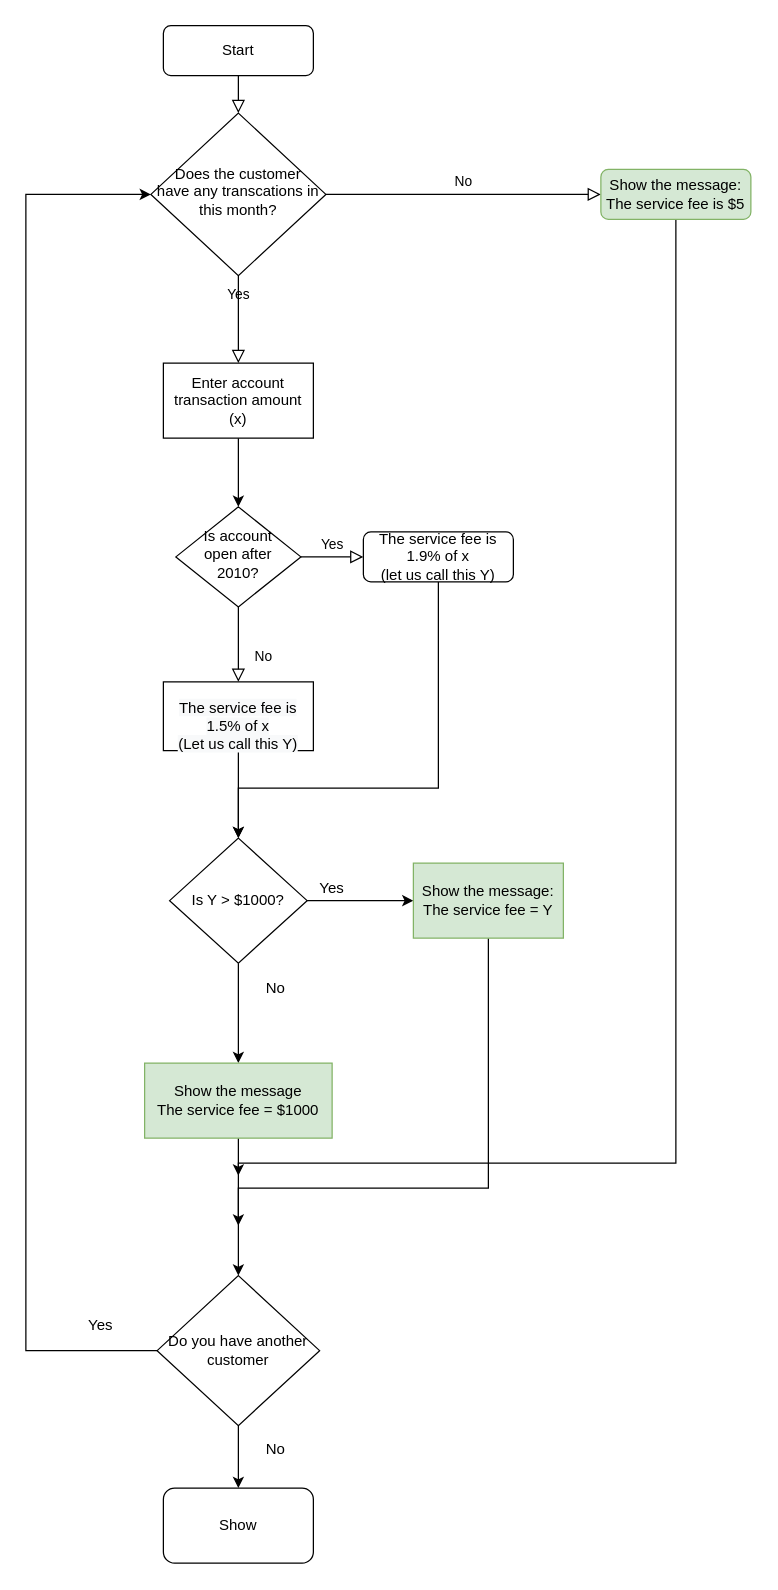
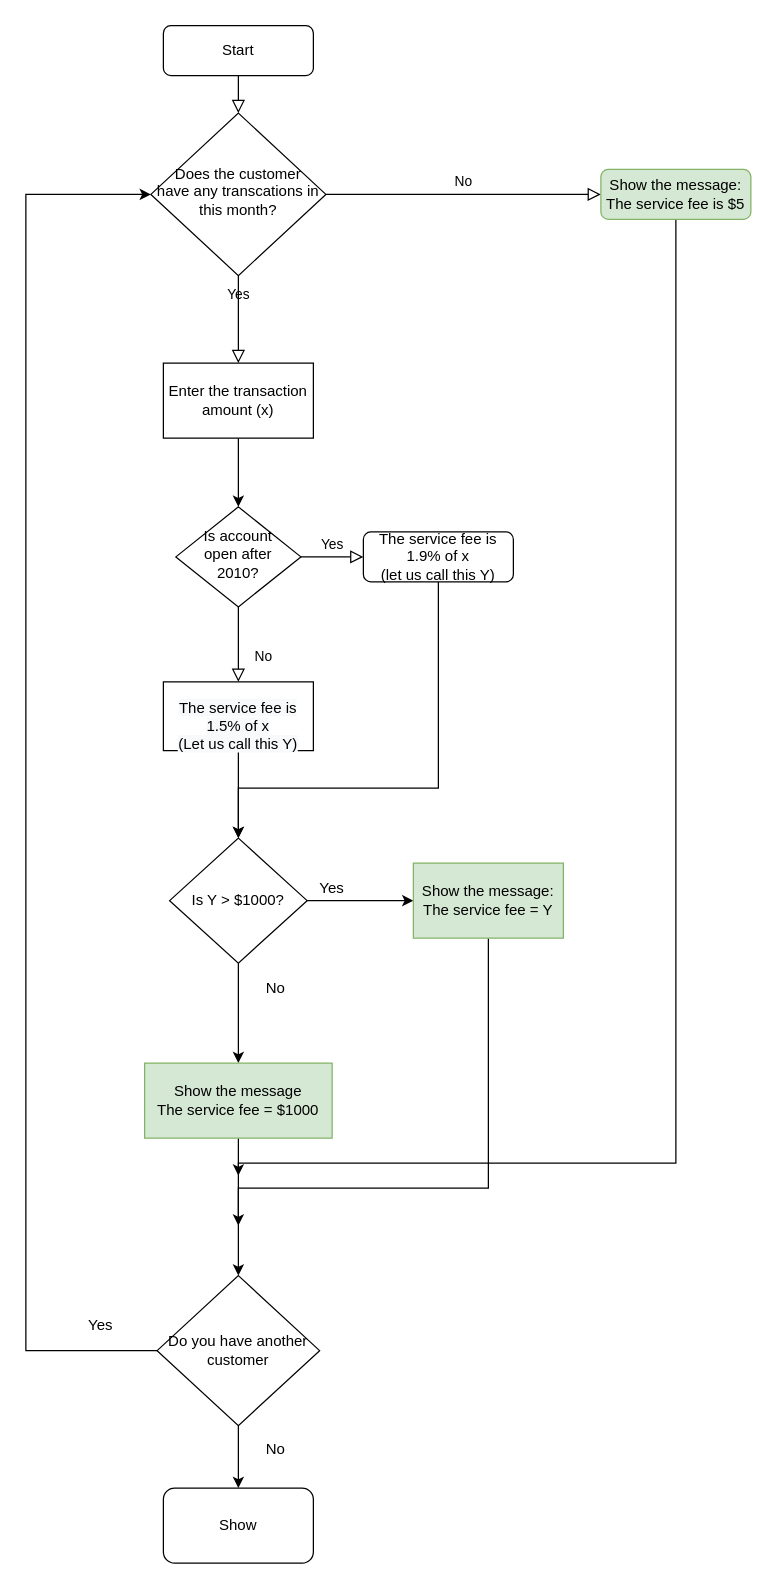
node "Enter account transaction amount (x)": label "Enter account transaction amount (x)" -> "Enter the transaction amount (x)"
